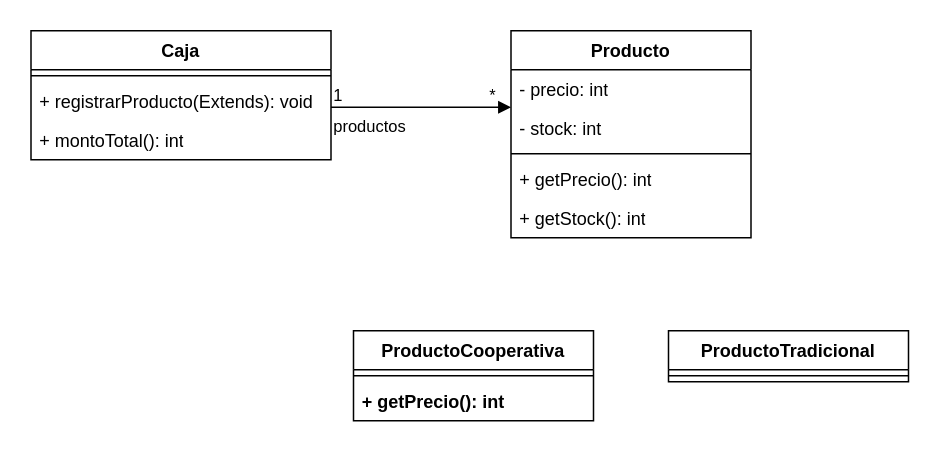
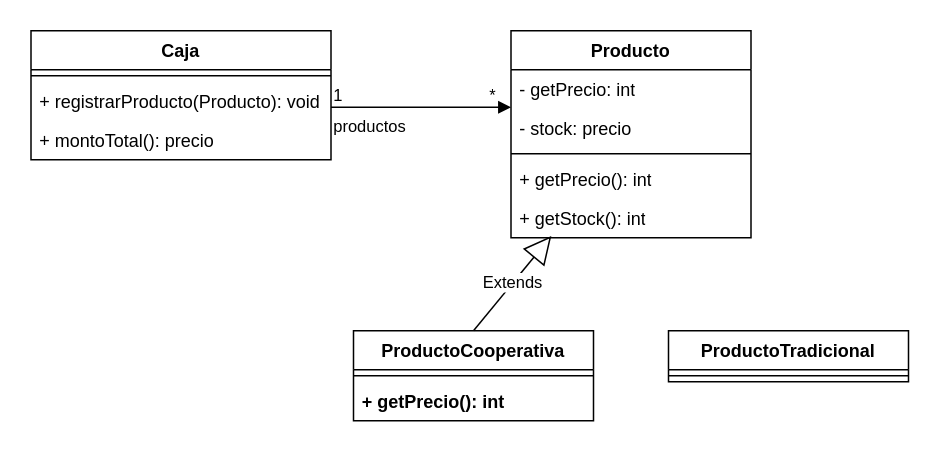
node "- precio: int": label "- precio: int" -> "- getPrecio: int"
node "+ registrarProducto(Extends): void": label "+ registrarProducto(Extends): void" -> "+ registrarProducto(Producto): void"
node "- stock: int": label "- stock: int" -> "- stock: precio"
node "+ montoTotal(): int": label "+ montoTotal(): int" -> "+ montoTotal(): precio"
edge "ProductoCooperativa" -> "+ getStock(): int": added, label "Extends"
